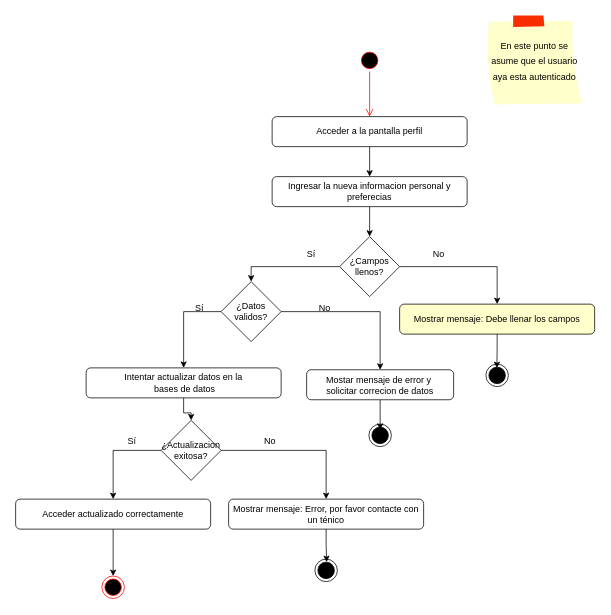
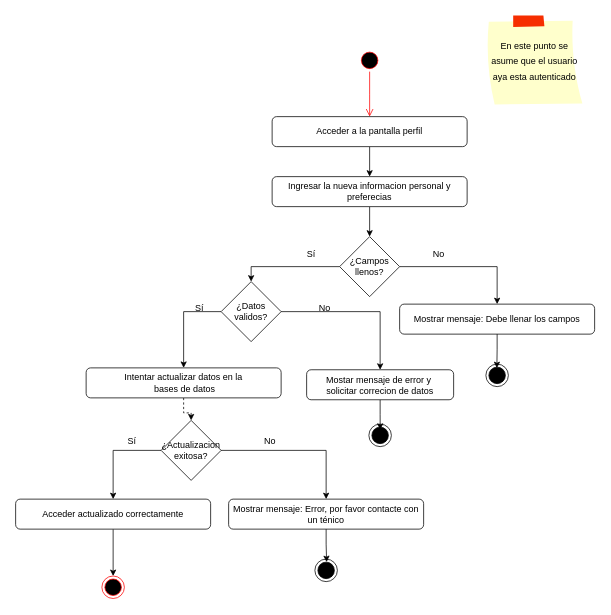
node "Mostrar mensaje: Debe llenar los campos": fillcolor #ffffcc -> #ffffff
edge "Intentar actualizar datos en la bases de datos" -> "¿Actualizacion exitosa?": style solid -> dashed
